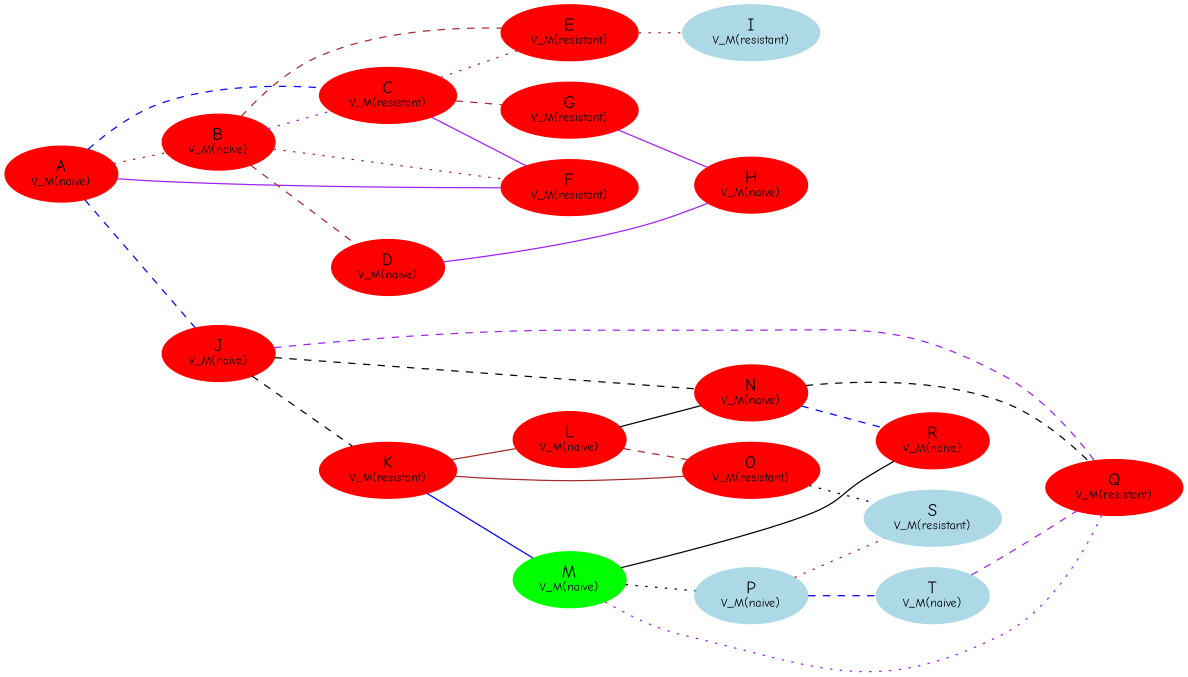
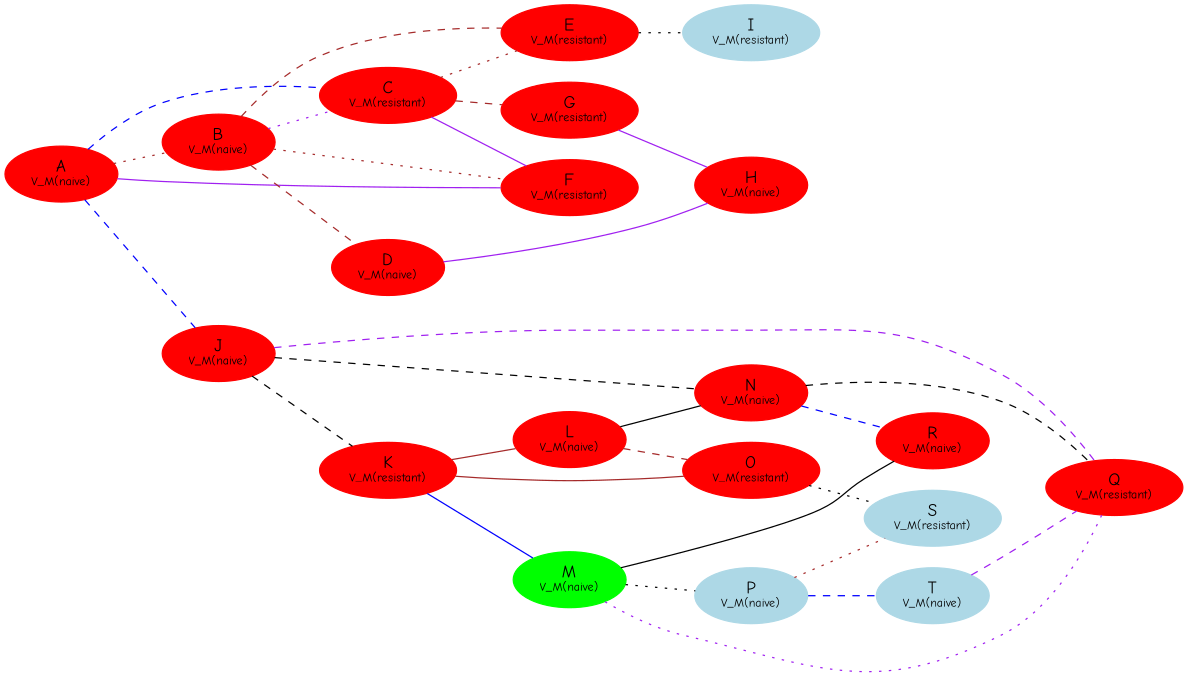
edge "E" -- "I": color brown -> black
